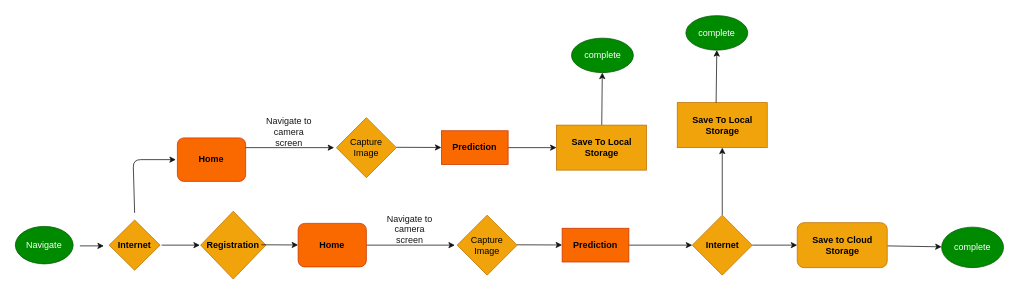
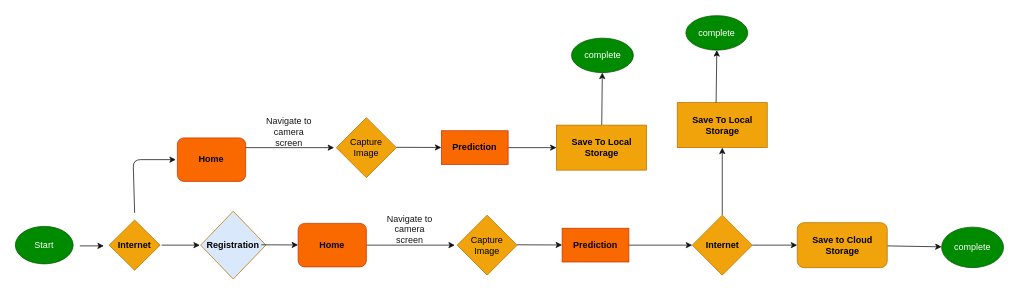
node "Navigate": label "Navigate" -> "Start"
node "Registration": fillcolor #f0a30a -> #dae8fc
